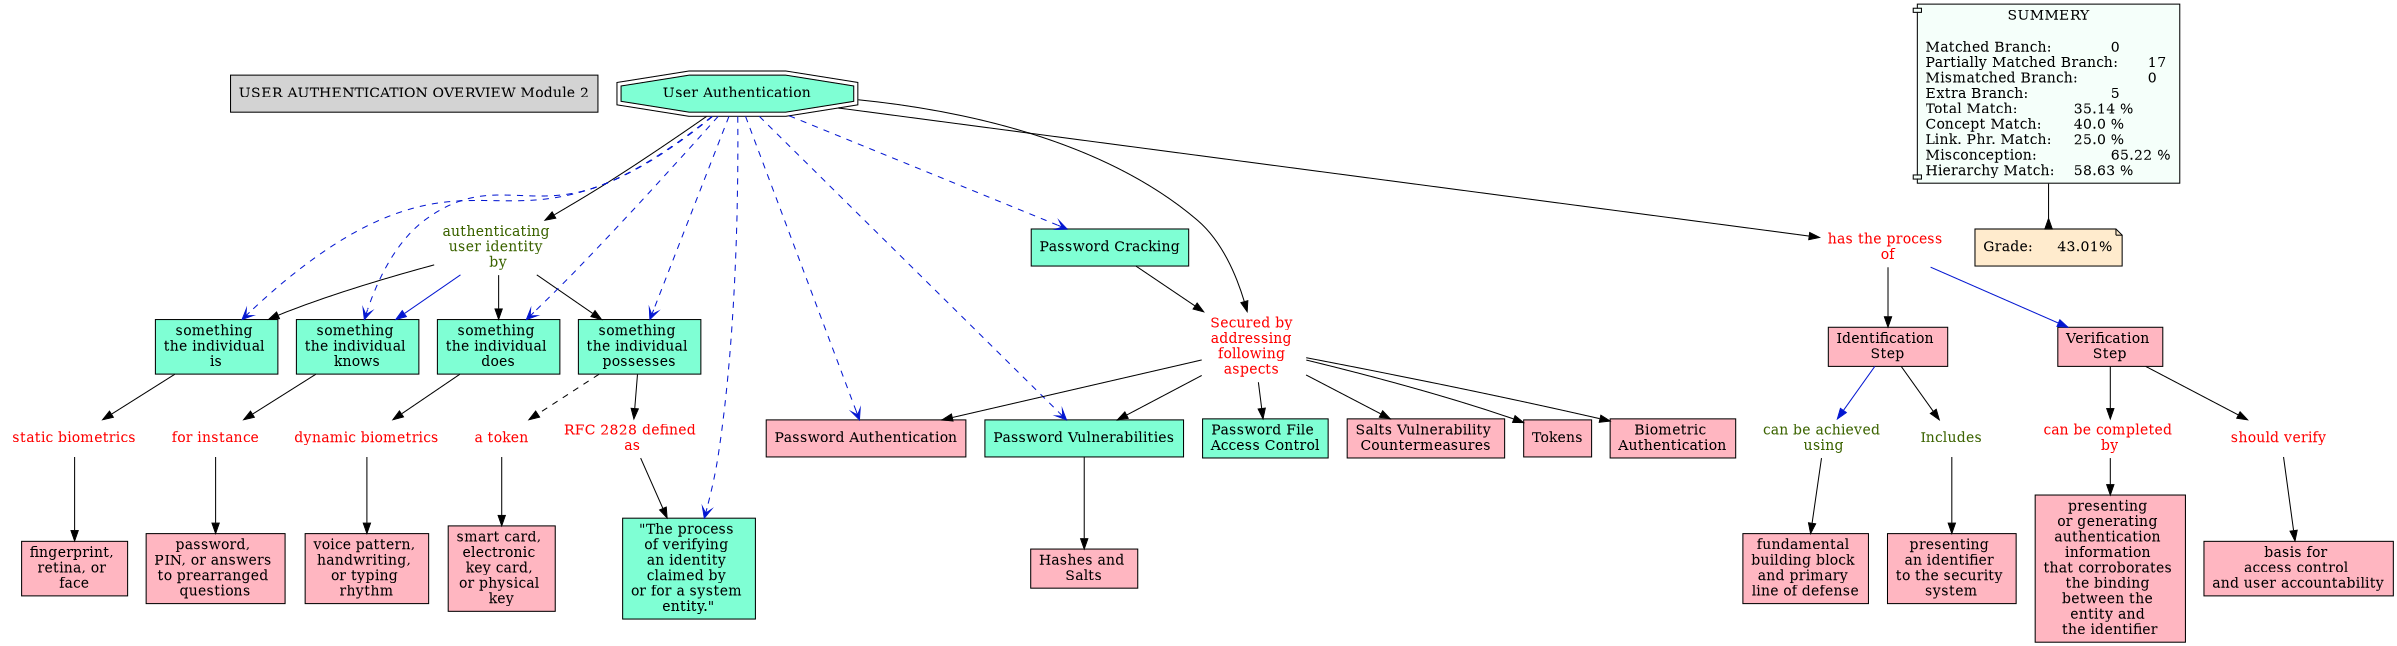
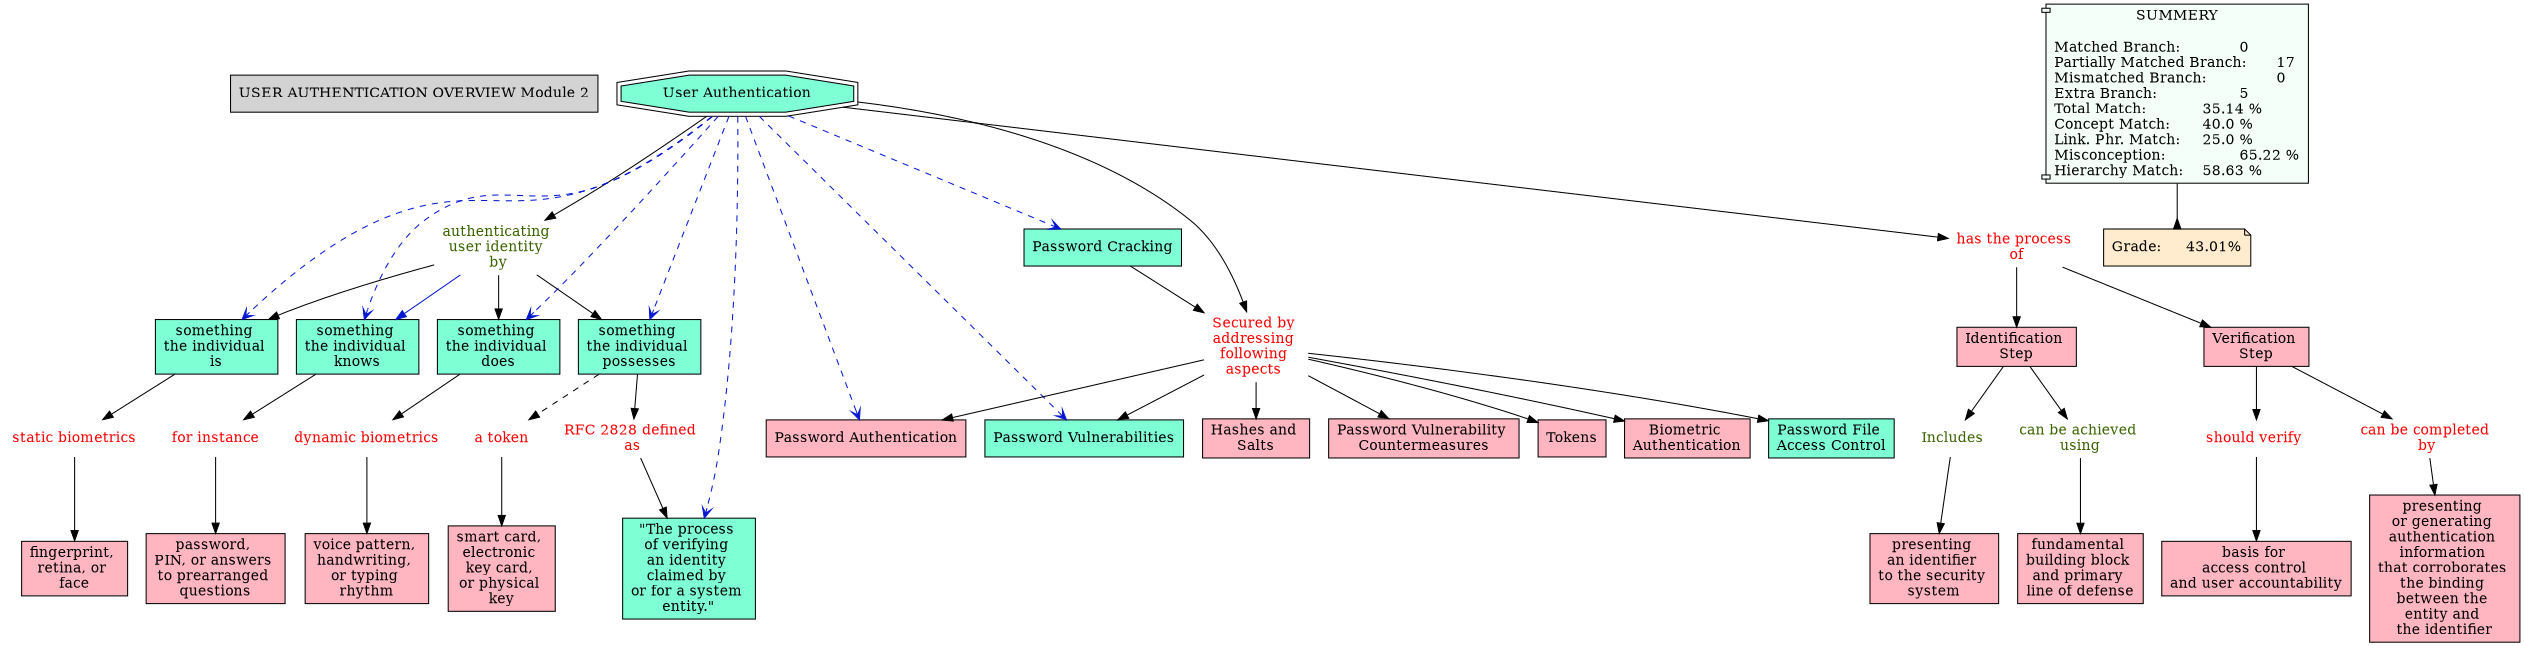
edge "has the process of" -> "Verification Step": color #0316d1 -> black
edge "Identification Step" -> "can be achieved using": color #0316d1 -> black
node "Salts Vulnerability Countermeasures": label "Salts Vulnerability Countermeasures" -> "Password Vulnerability Countermeasures"
edge "Password Vulnerabilities" -> "Hashes and Salts": now "Secured by addressing following aspects" -> "Hashes and Salts"
